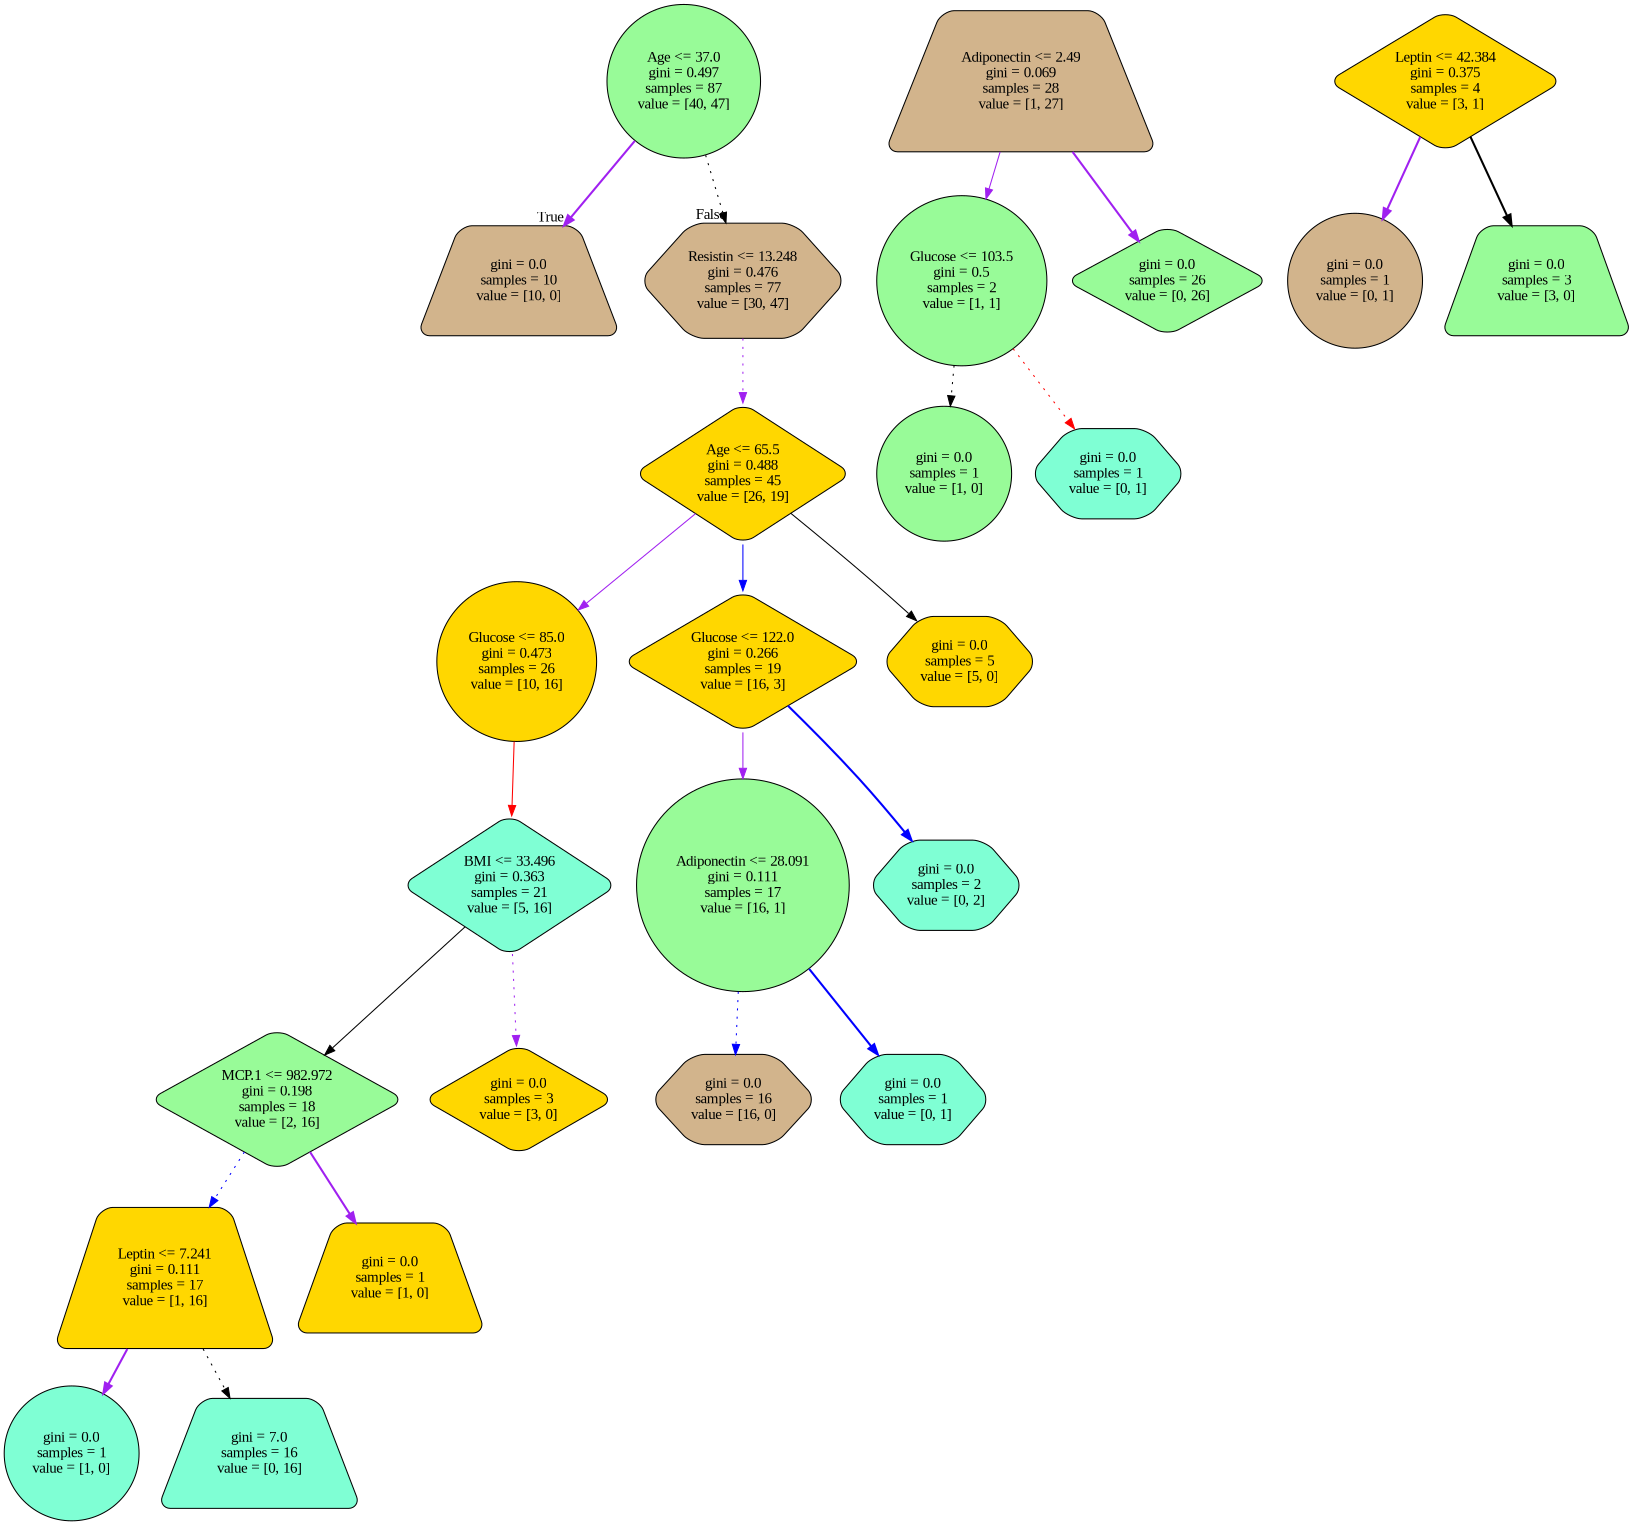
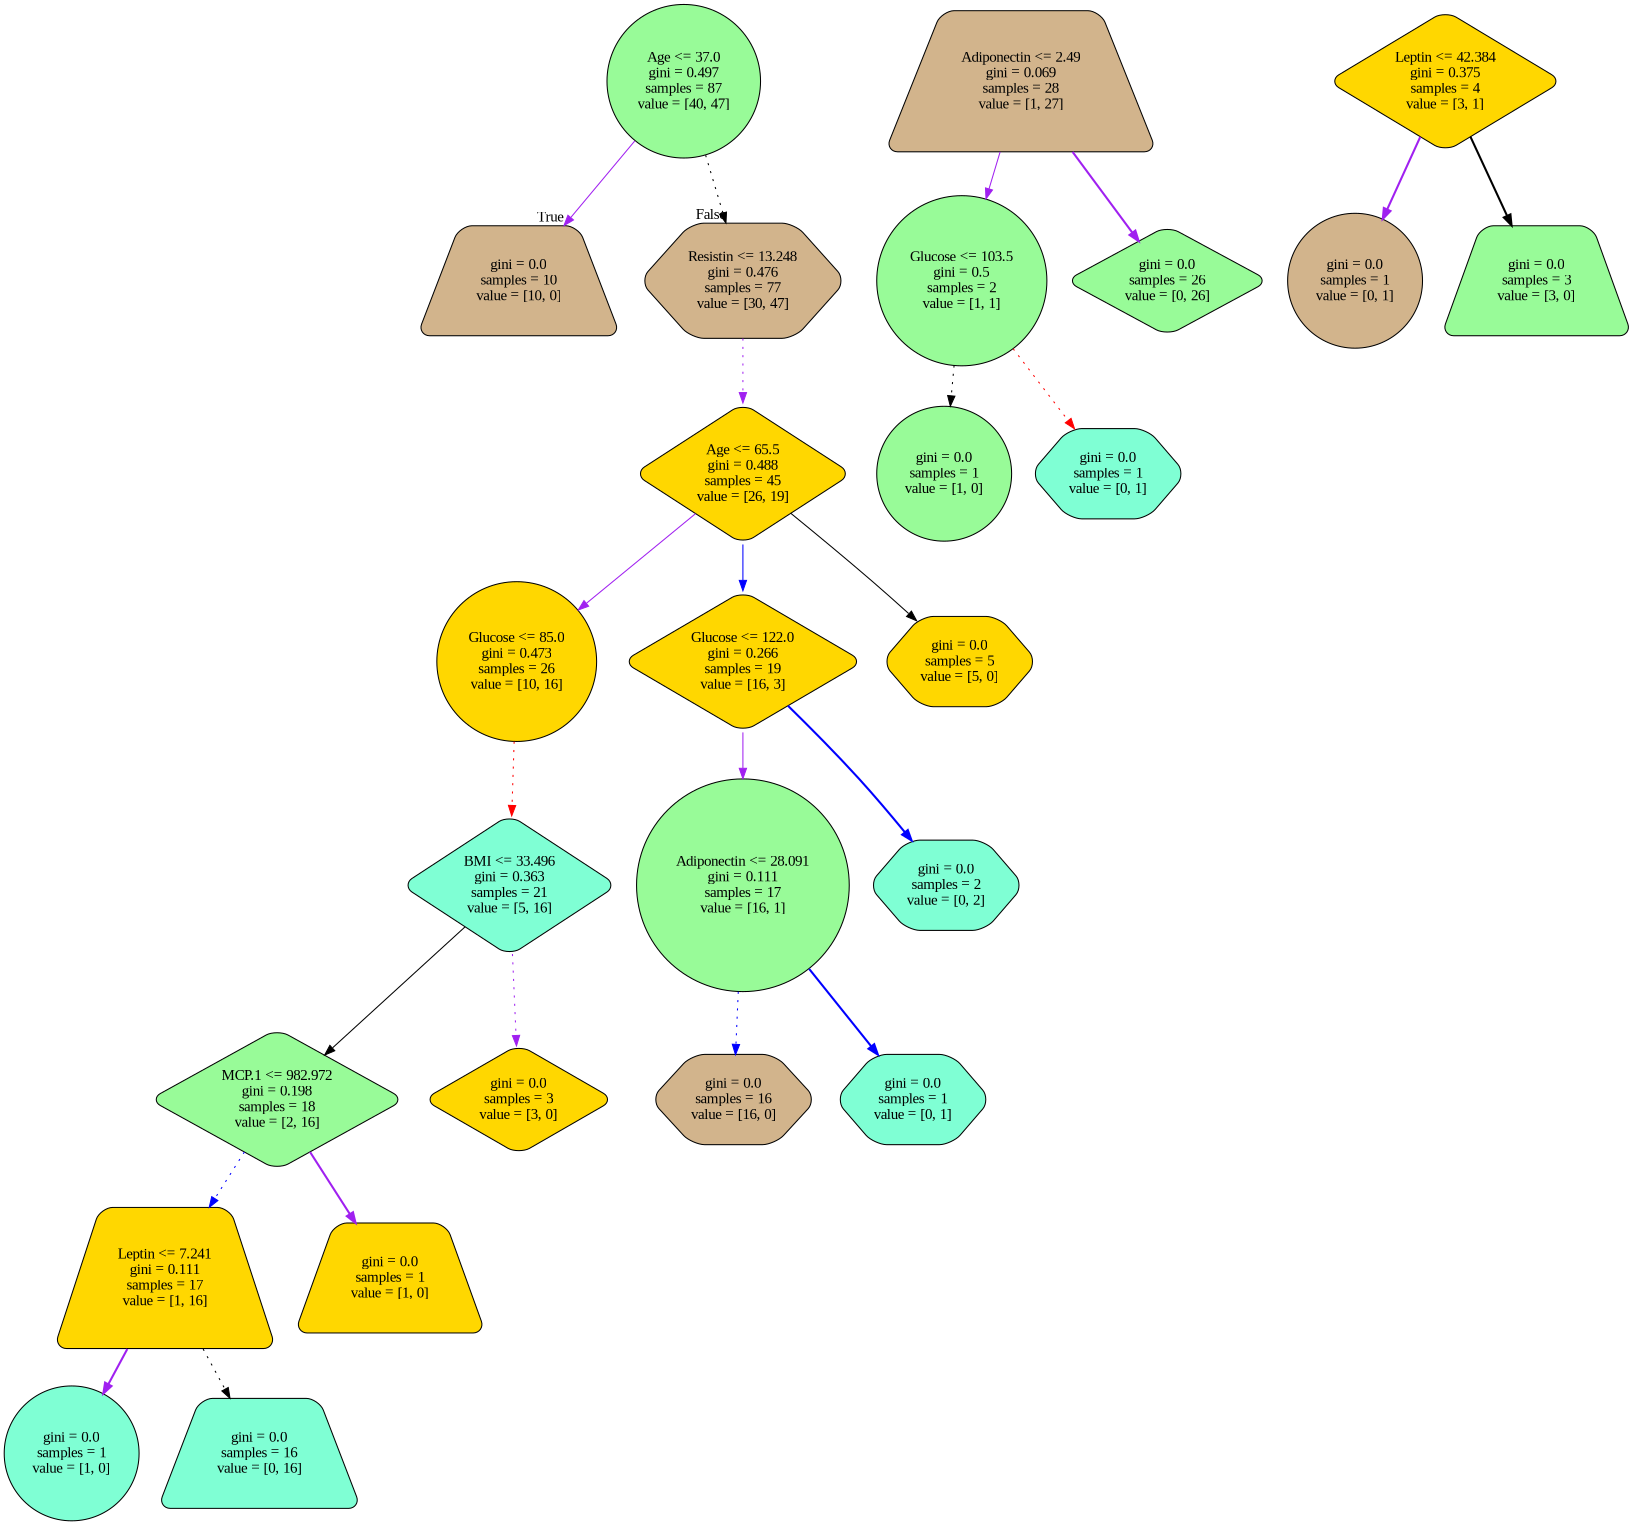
edge "Age <= 37.0 gini = 0.497 samples = 87 value = [40, 47]" -> "gini = 0.0 samples = 10 value = [10, 0]": style bold -> solid
edge "Glucose <= 85.0 gini = 0.473 samples = 26 value = [10, 16]" -> "BMI <= 33.496 gini = 0.363 samples = 21 value = [5, 16]": style solid -> dotted
node "gini = 7.0 samples = 16 value = [0, 16]": label "gini = 7.0 samples = 16 value = [0, 16]" -> "gini = 0.0 samples = 16 value = [0, 16]"
